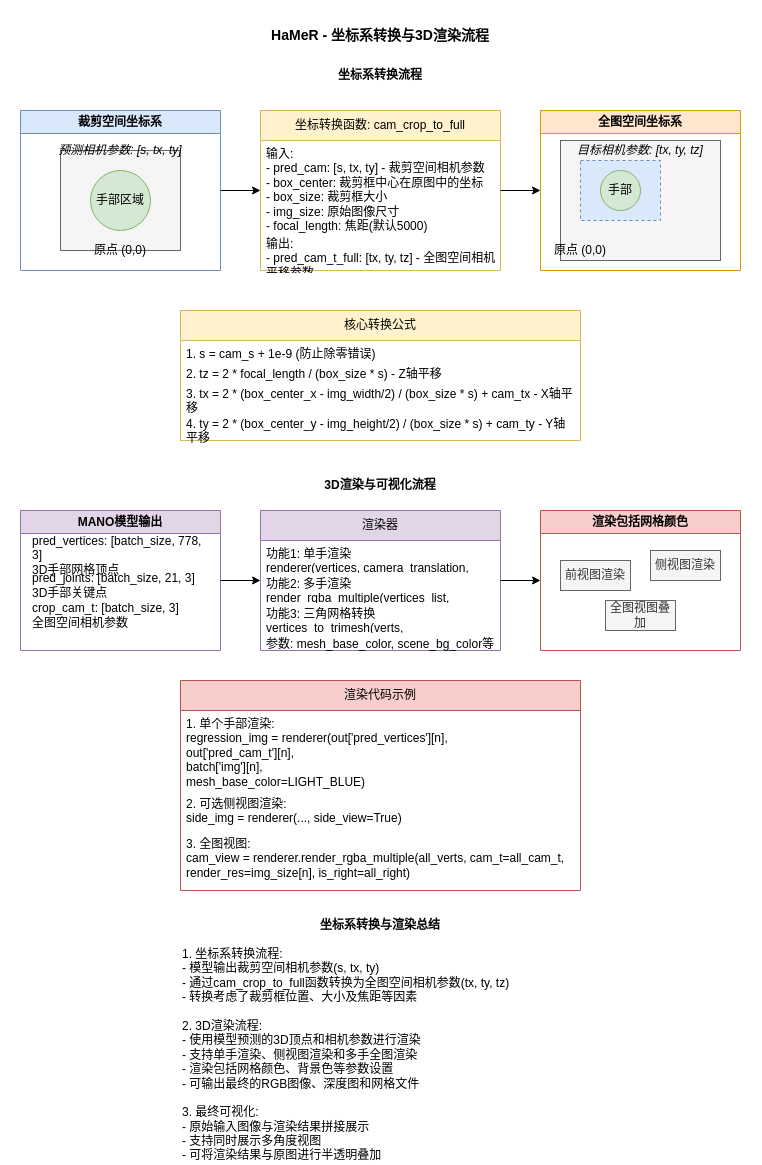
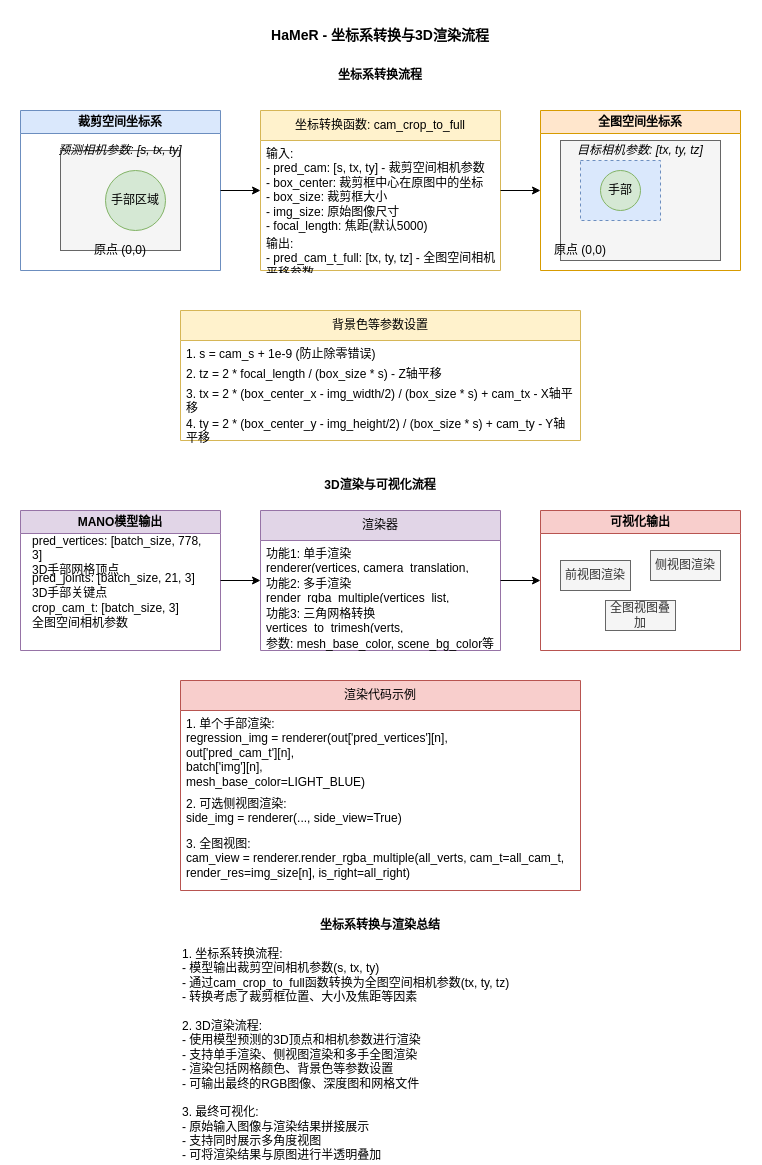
node "手部区域": moved (121, 201) -> (136, 201)
node "核心转换公式": label "核心转换公式" -> "背景色等参数设置"
node "渲染包括网格颜色": label "渲染包括网格颜色" -> "可视化输出"
